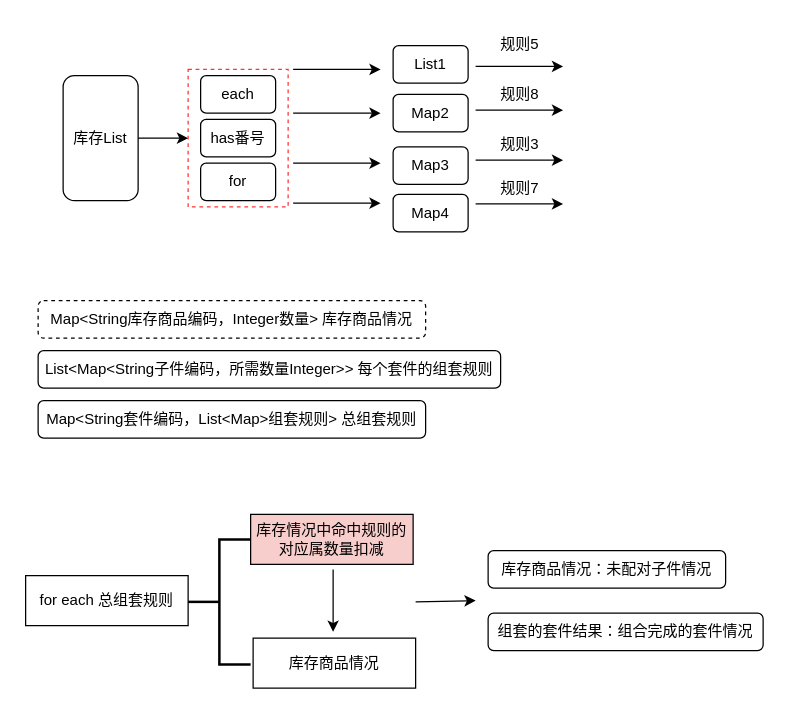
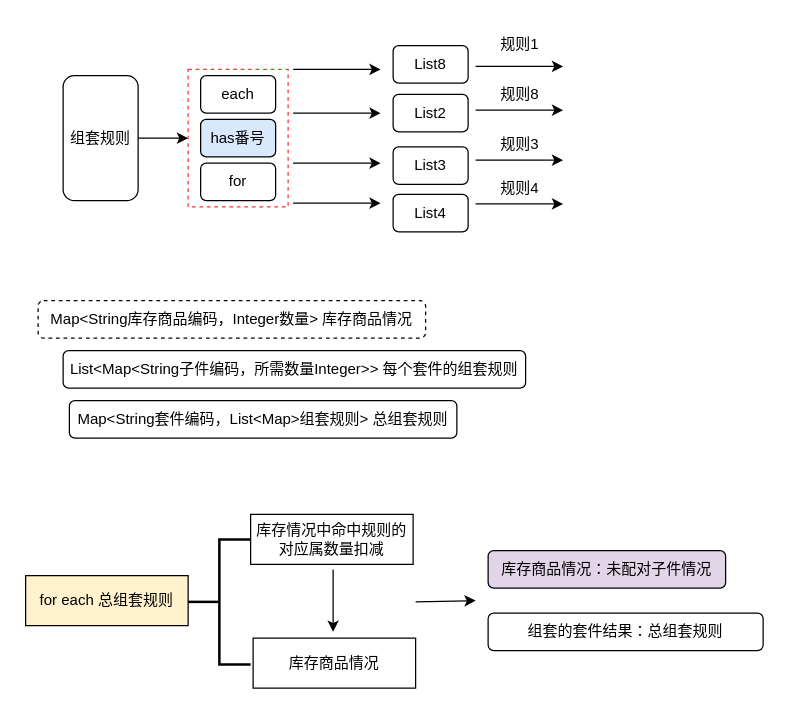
node "规则5": label "规则5" -> "规则1"
node "List1": label "List1" -> "List8"
node "Map2": label "Map2" -> "List2"
node "库存List": label "库存List" -> "组套规则"
node "has番号": fillcolor #ffffff -> #dae8fc
node "Map3": label "Map3" -> "List3"
node "规则7": label "规则7" -> "规则4"
node "Map4": label "Map4" -> "List4"
node "List<Map<String子件编码，所需数量Integer>> 每个套件的组套规则": moved (269, 369) -> (294, 369)
node "Map<String套件编码，List<Map>组套规则> 总组套规则": moved (232, 419) -> (263, 419)
node "库存情况中命中规则的对应属数量扣减": fillcolor #f8cecc -> #ffffff
node "库存商品情况：未配对子件情况": fillcolor #ffffff -> #e1d5e7
node "for each 总组套规则": fillcolor #ffffff -> #fff2cc
node "组套的套件结果：组合完成的套件情况": label "组套的套件结果：组合完成的套件情况" -> "组套的套件结果：总组套规则"
